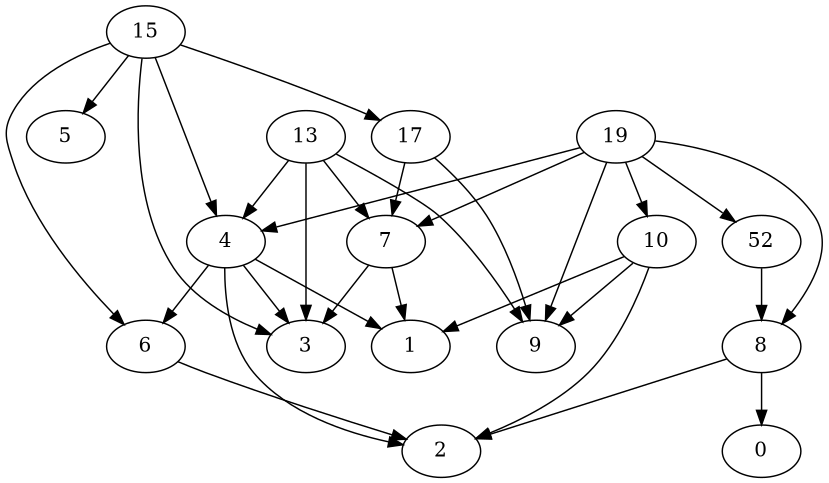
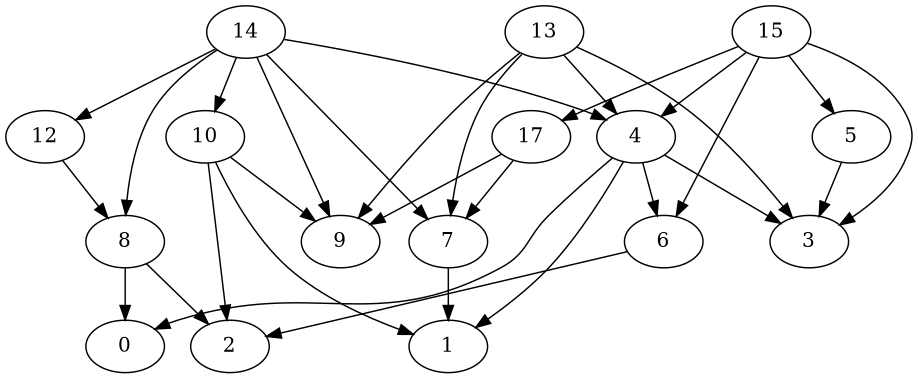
node "19": label "19" -> "14"
node "52": label "52" -> "12"
edge "7" -> "3": now "5" -> "3"
edge "4" -> "2": now "4" -> "0"
